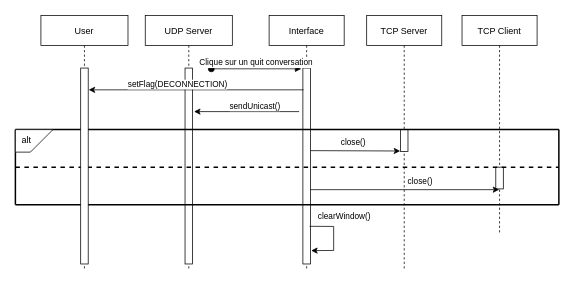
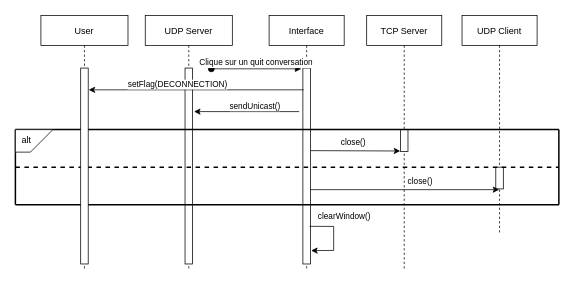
node "TCP Client": label "TCP Client" -> "UDP Client"
